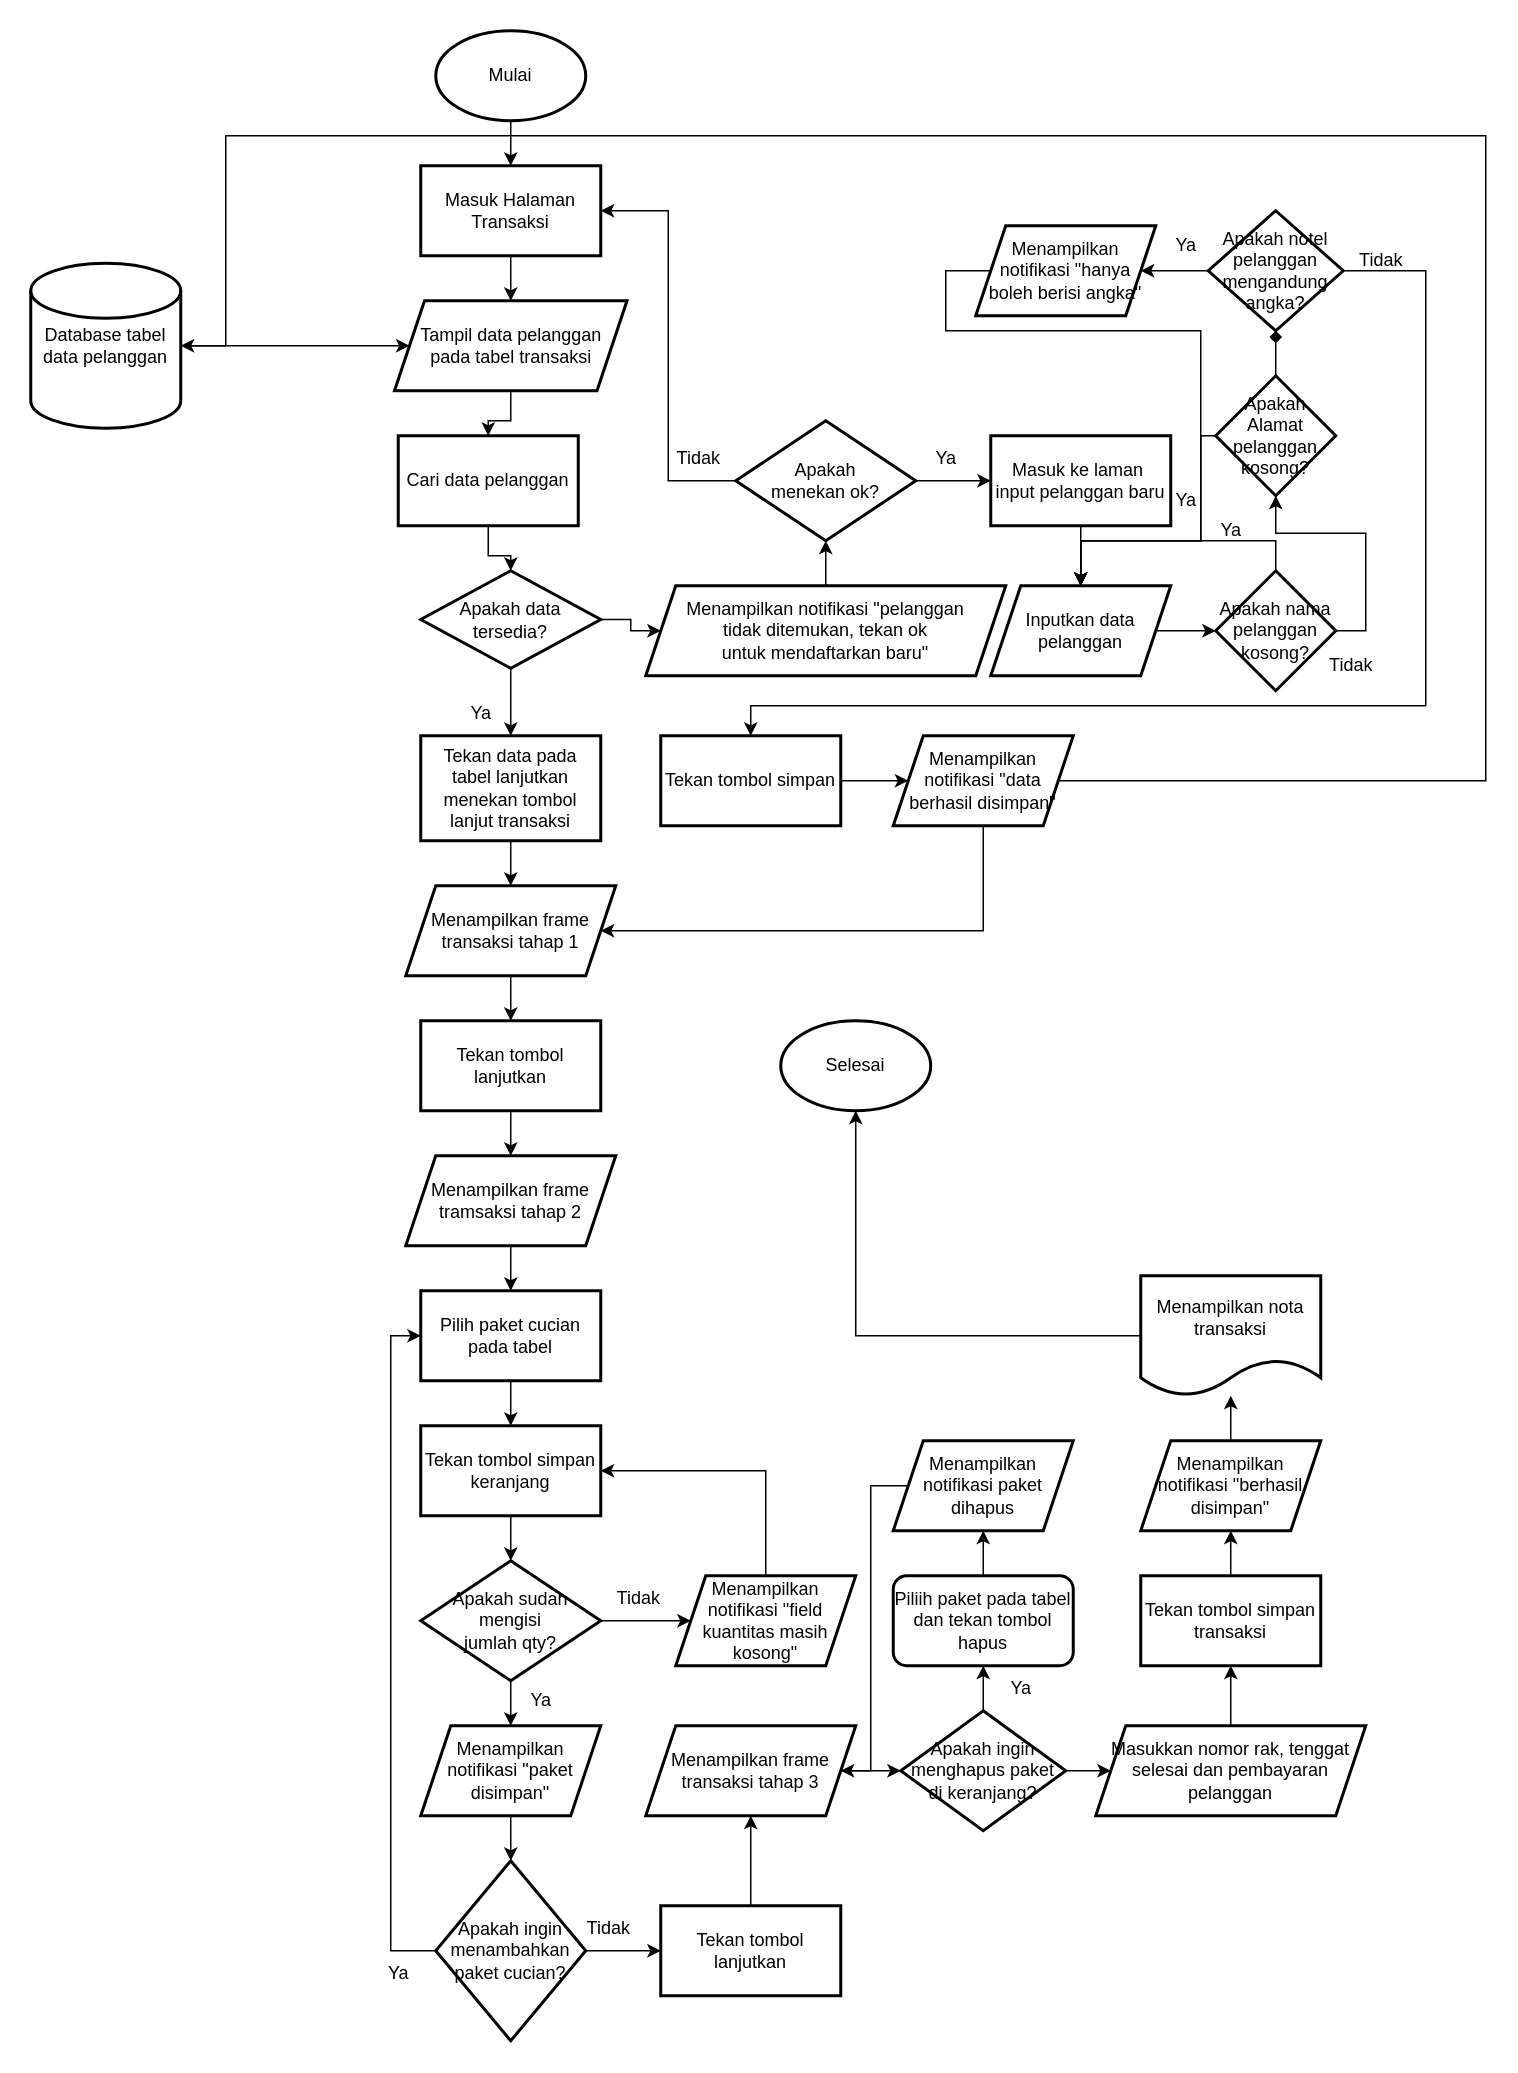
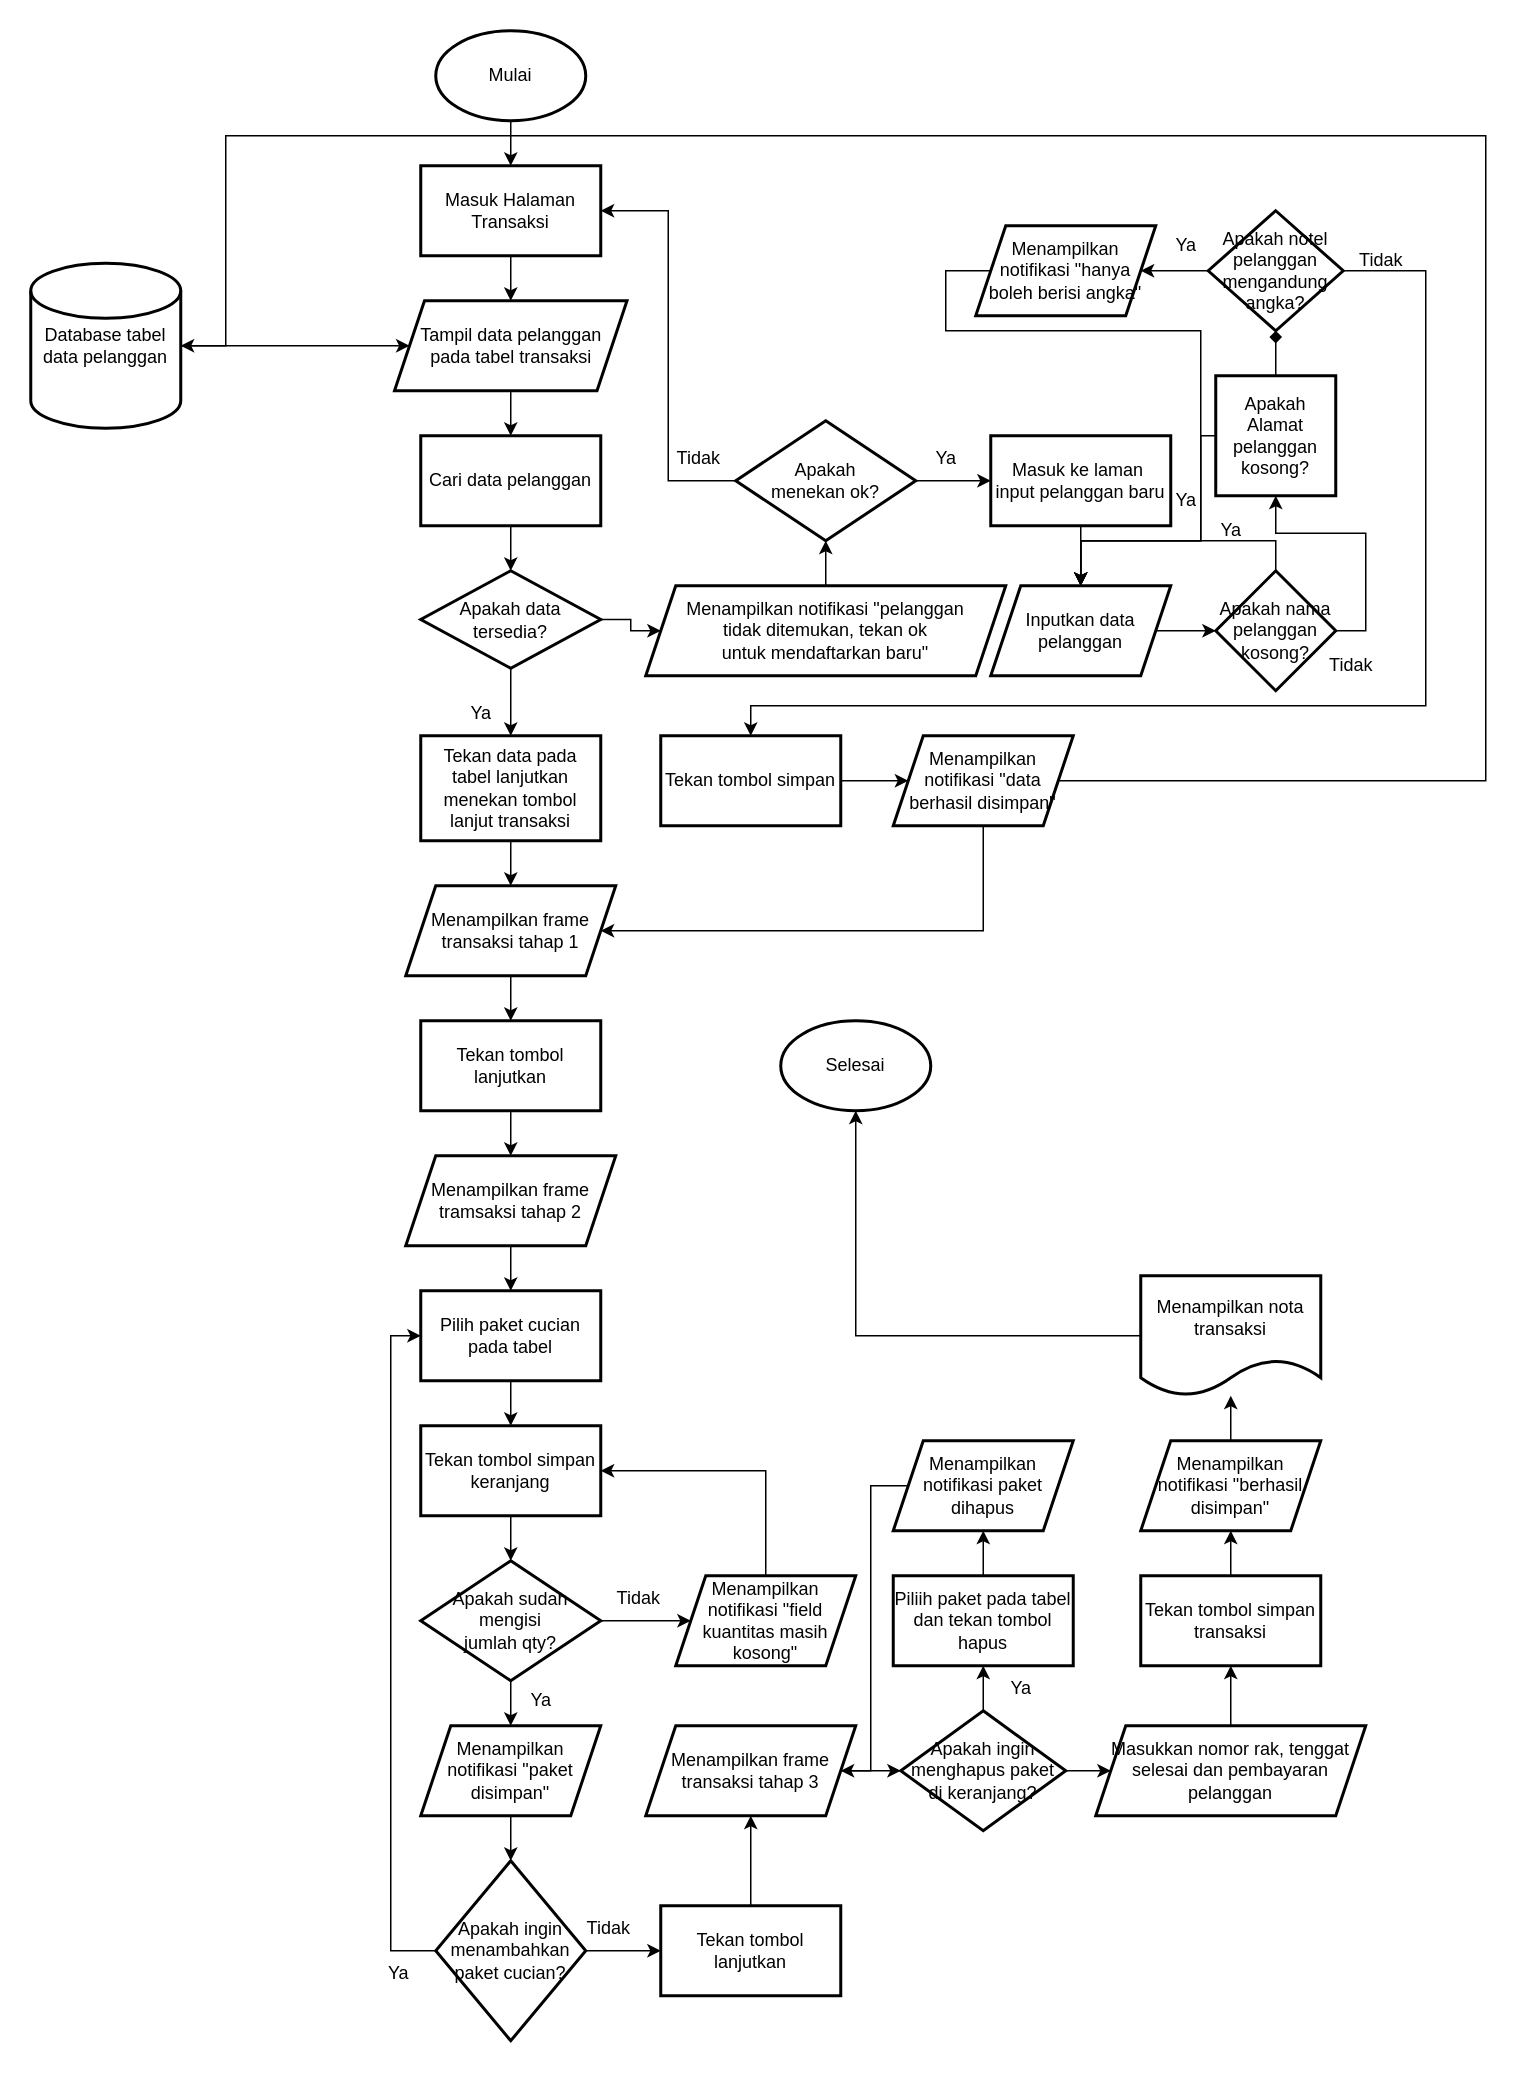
node "Apakah Alamat pelanggan kosong?": shape diamond -> rectangle
node "Cari data pelanggan": moved (488, 481) -> (511, 481)
node "Piliih paket pada tabel dan tekan tombol hapus": shape rounded rectangle -> rectangle
